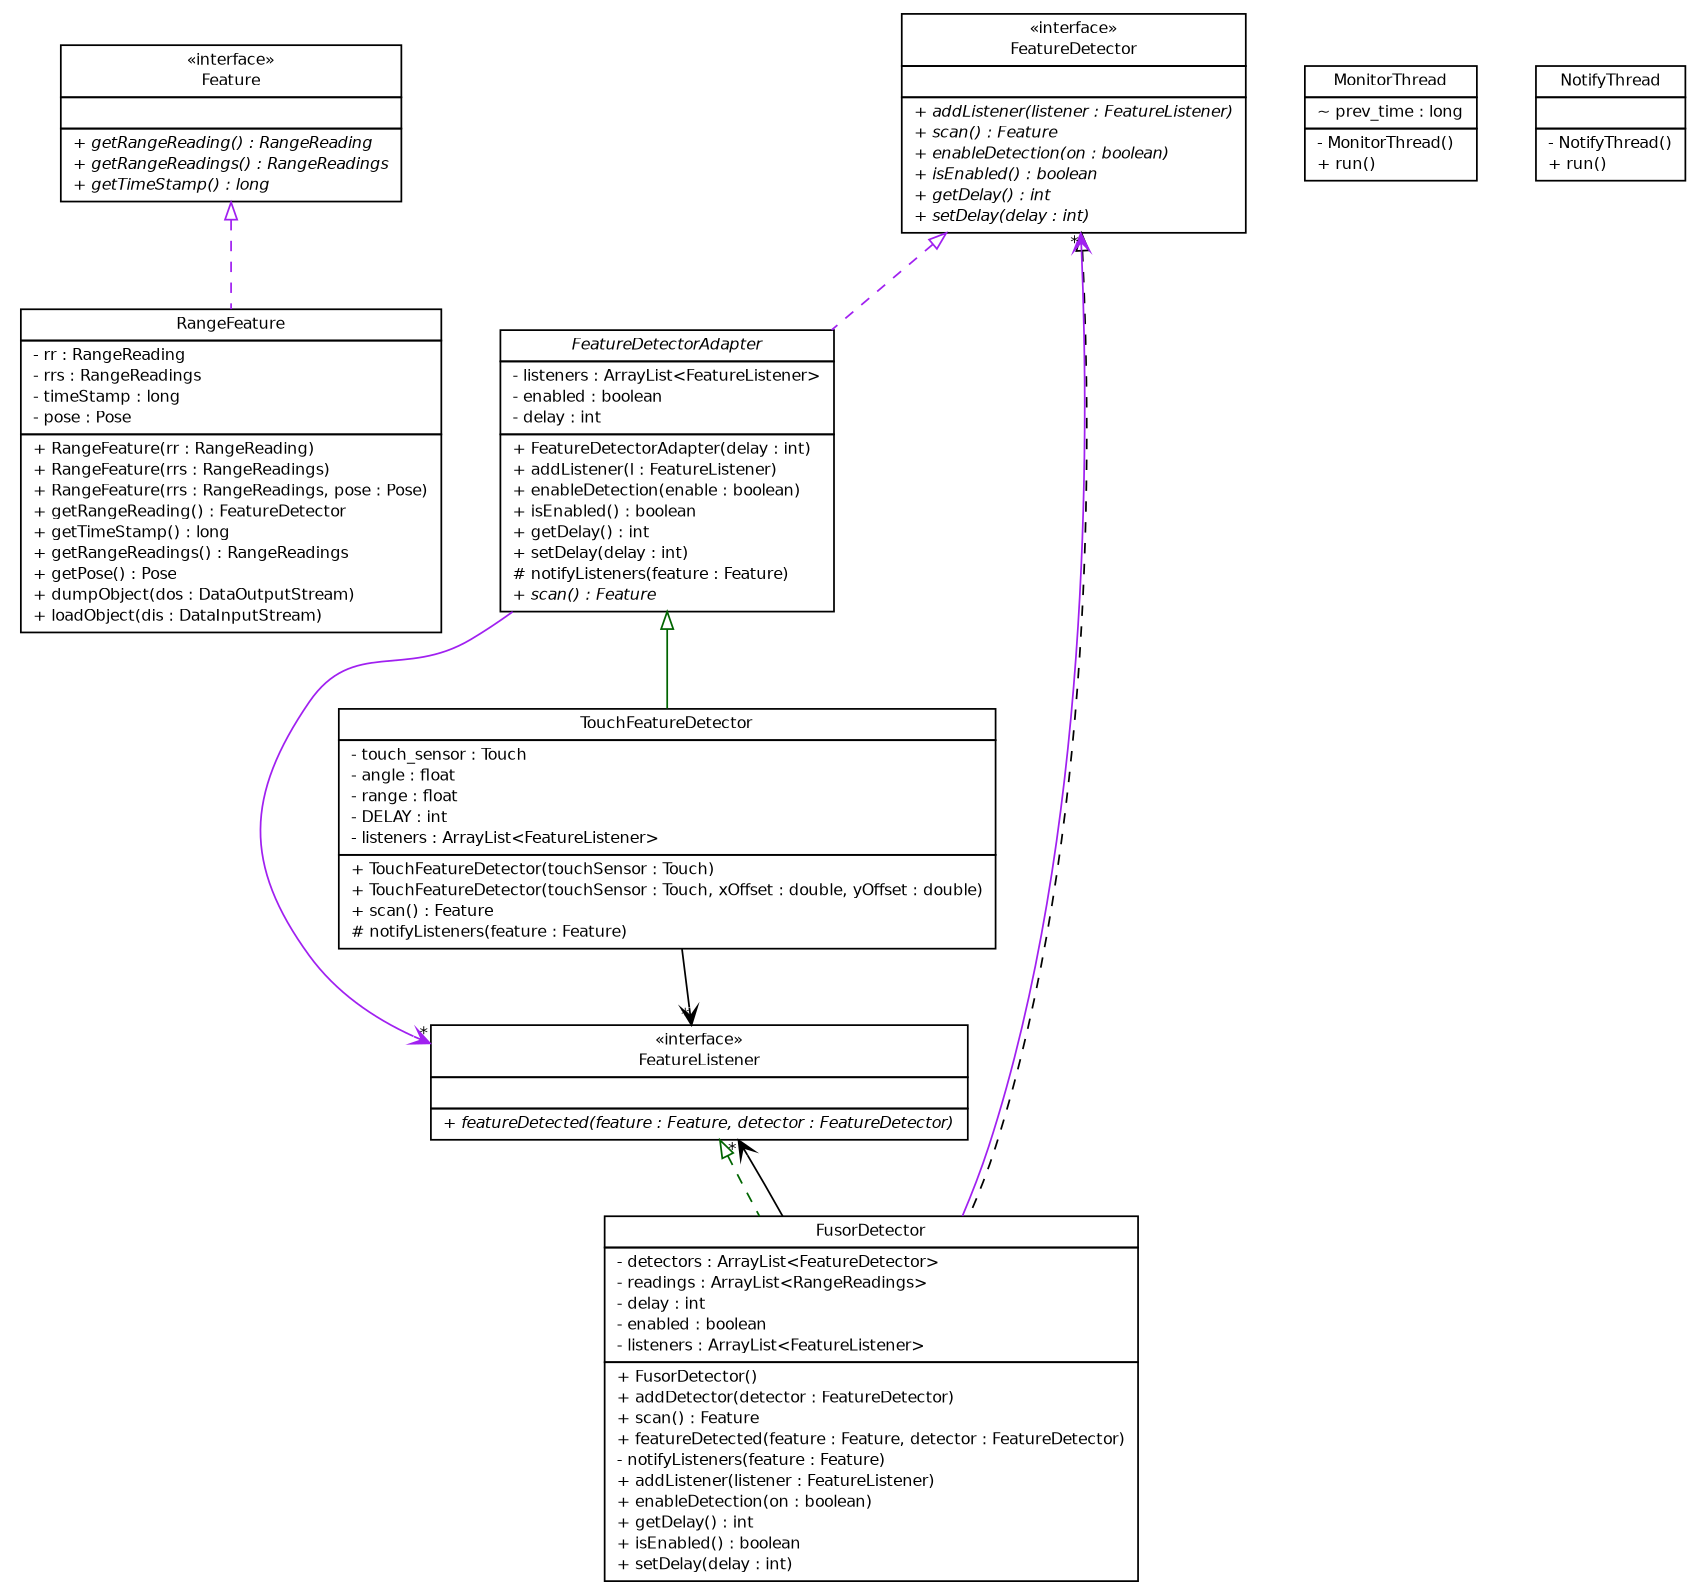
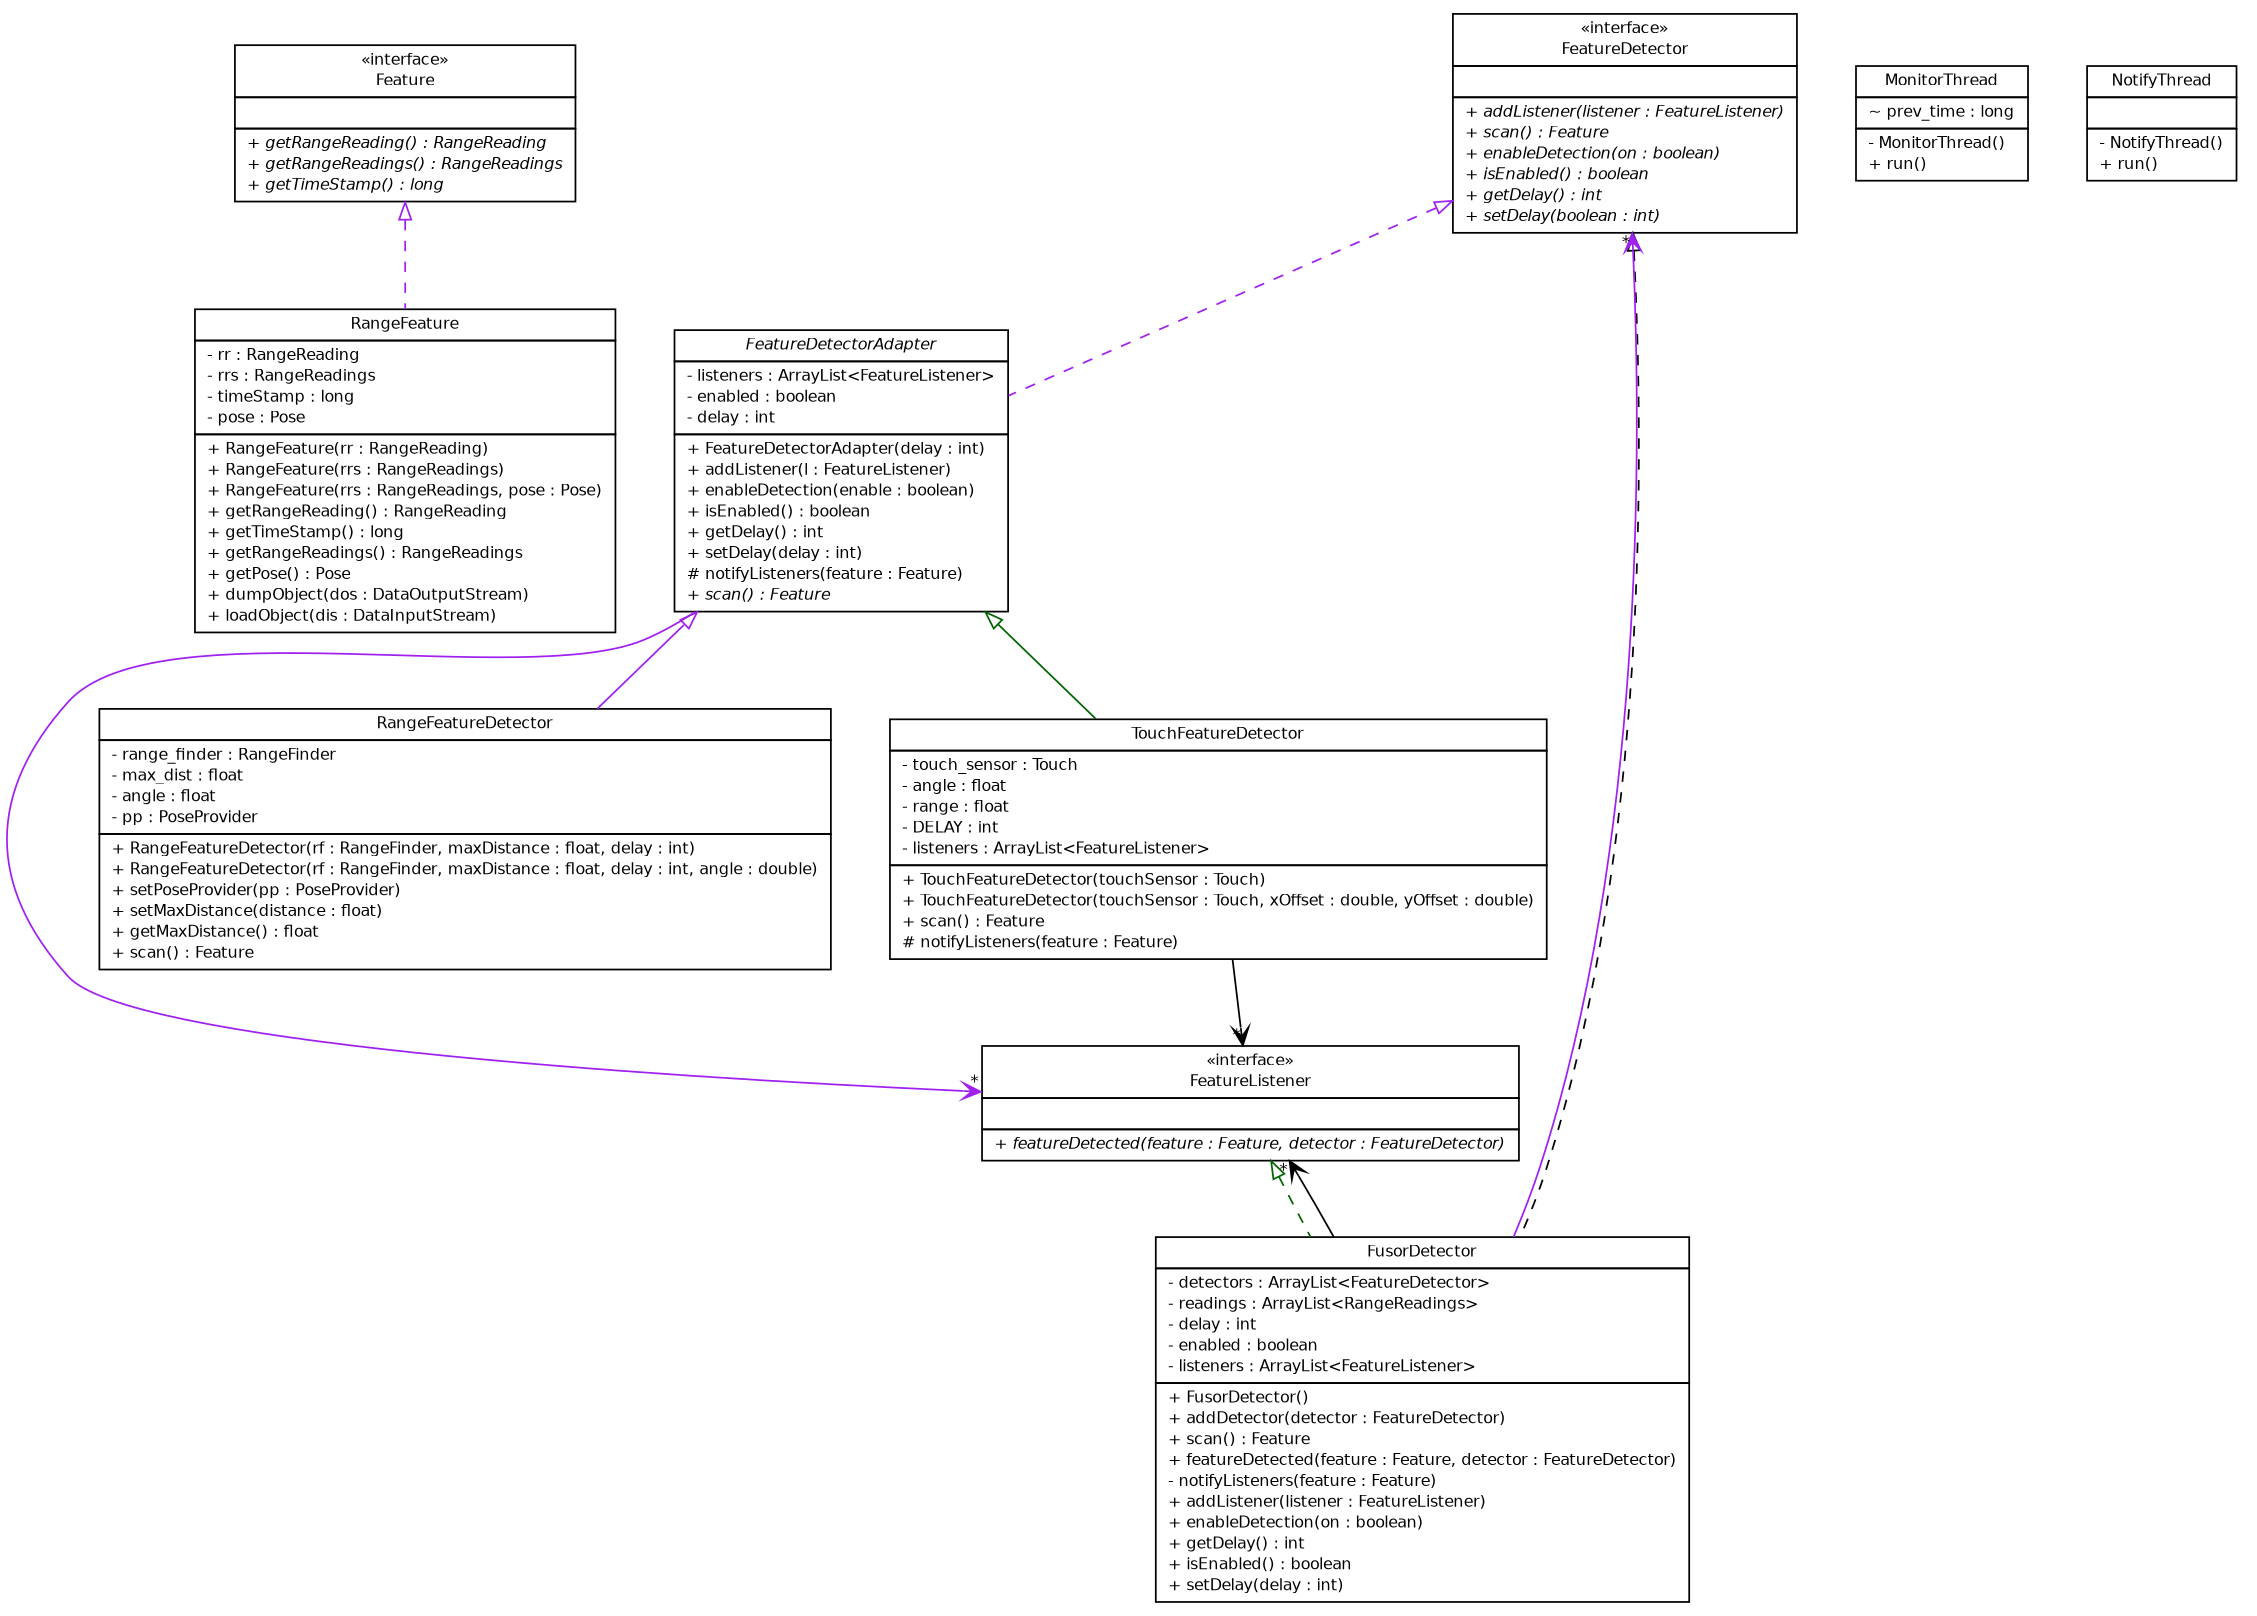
node "FeatureDetector": text "+ setDelay(delay : int)" -> "+ setDelay(boolean : int)"
node "RangeFeature": text "+ getRangeReading() : FeatureDetector" -> "+ getRangeReading() : RangeReading"
node "RangeFeatureDetector": added
